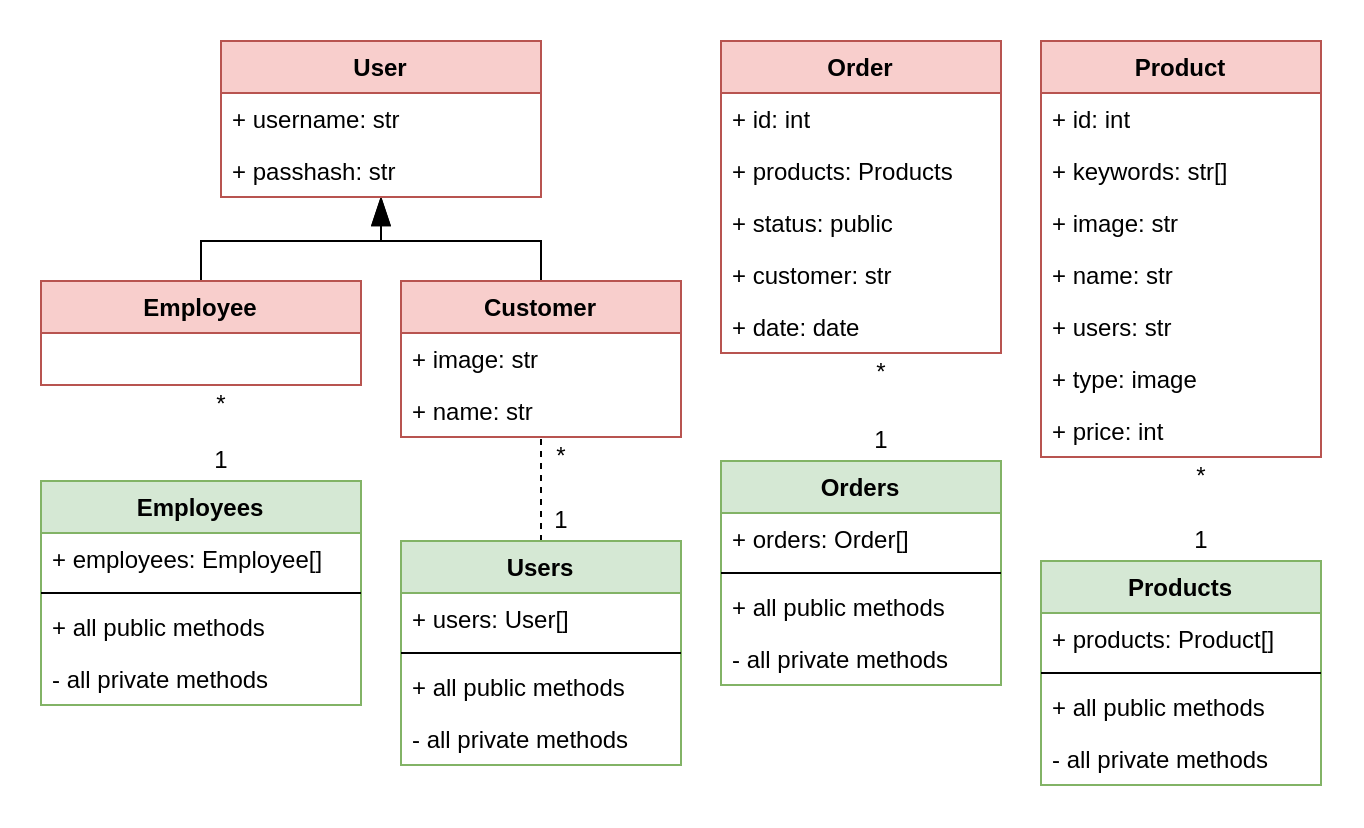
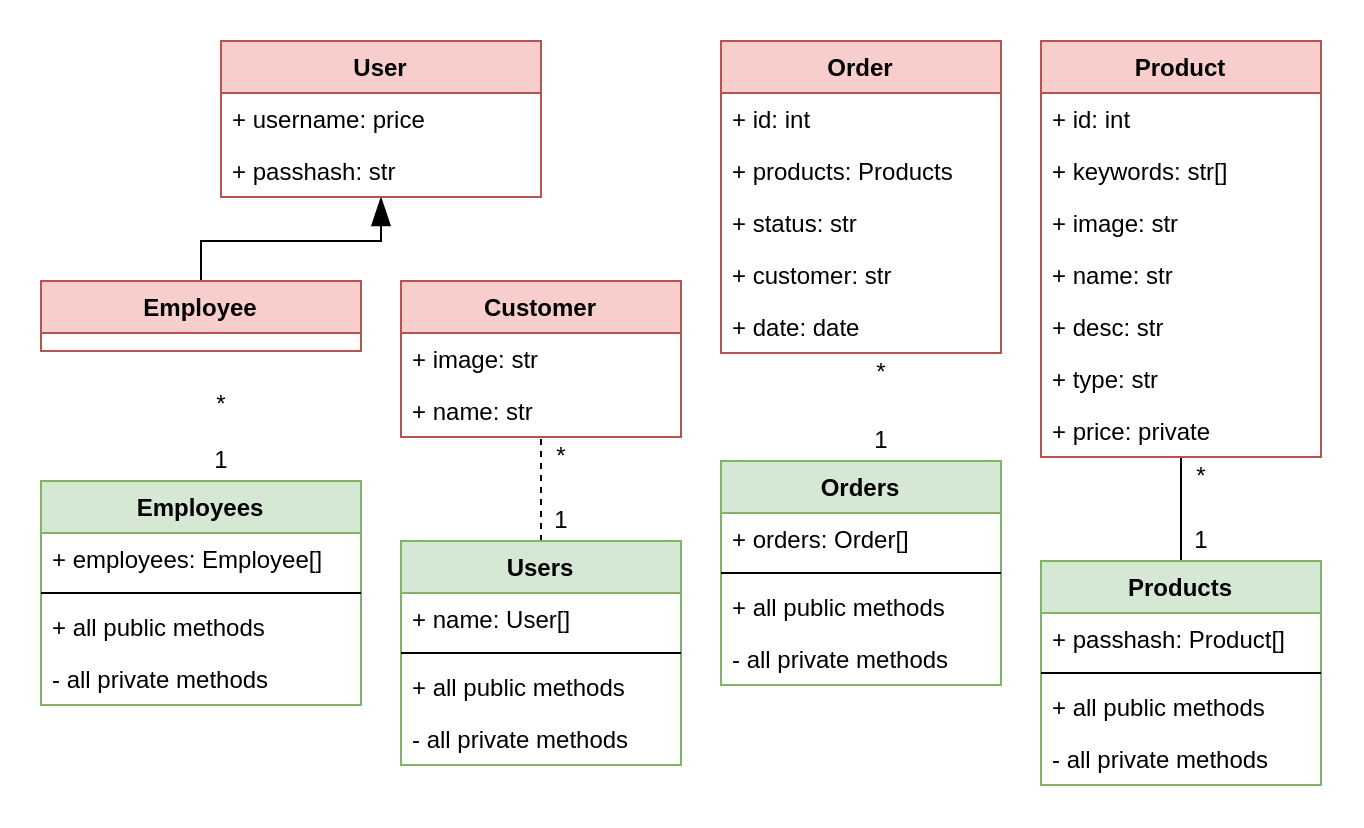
node "+ username: str": label "+ username: str" -> "+ username: price"
node "+ status: public": label "+ status: public" -> "+ status: str"
edge "Customer" -> "User": removed
node "+ users: str": label "+ users: str" -> "+ desc: str"
node "Employee": size 320x104 -> 320x70
node "+ type: image": label "+ type: image" -> "+ type: str"
node "+ price: int": label "+ price: int" -> "+ price: private"
edge "Product" -- "Products": added
node "+ users: User[]": label "+ users: User[]" -> "+ name: User[]"
node "+ products: Product[]": label "+ products: Product[]" -> "+ passhash: Product[]"
